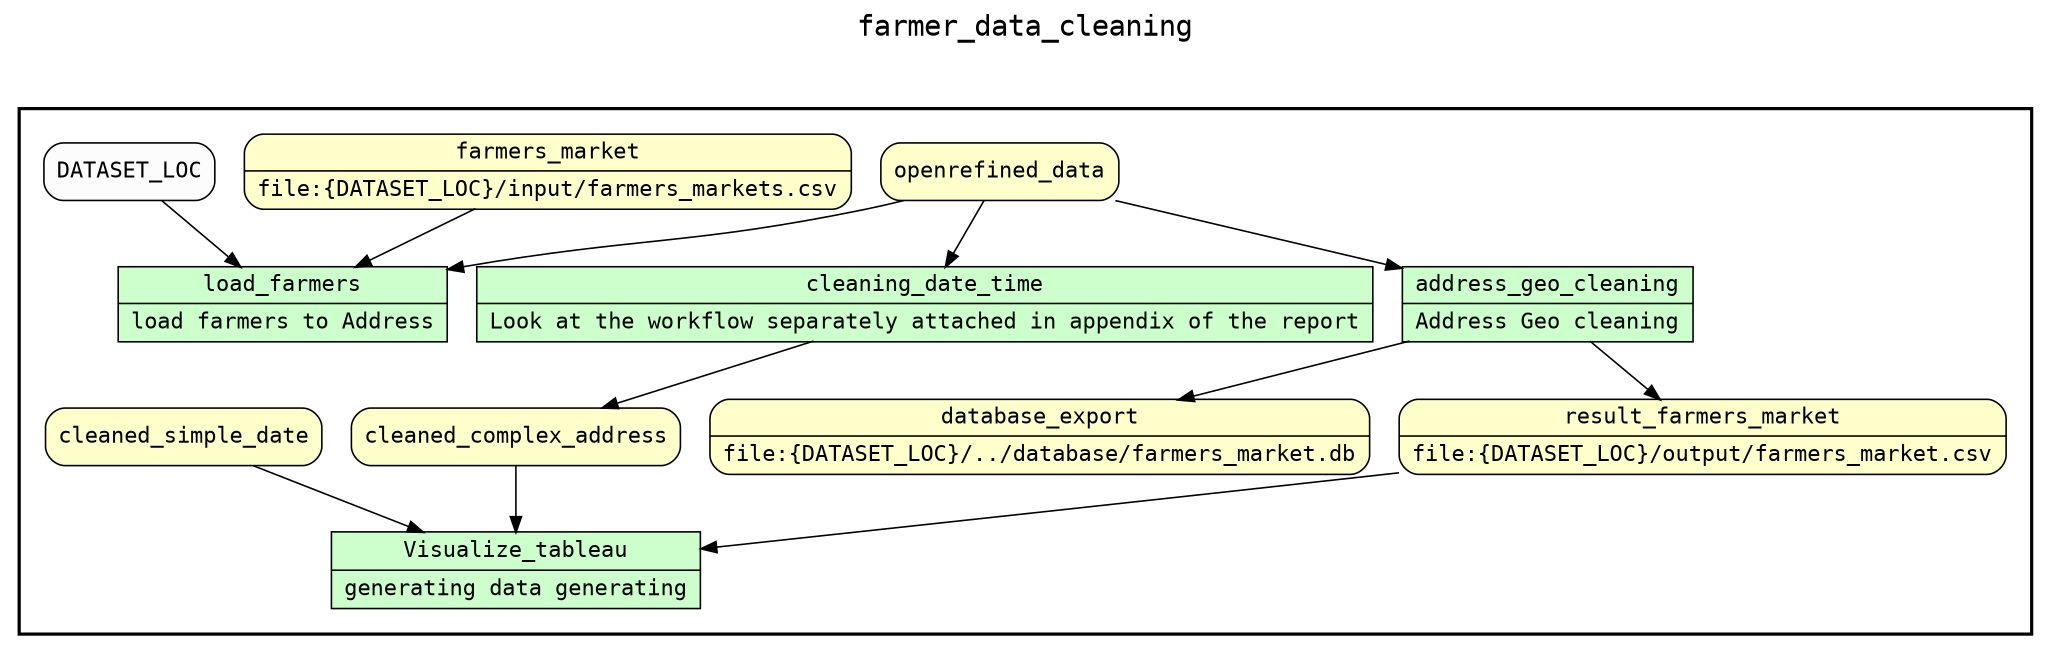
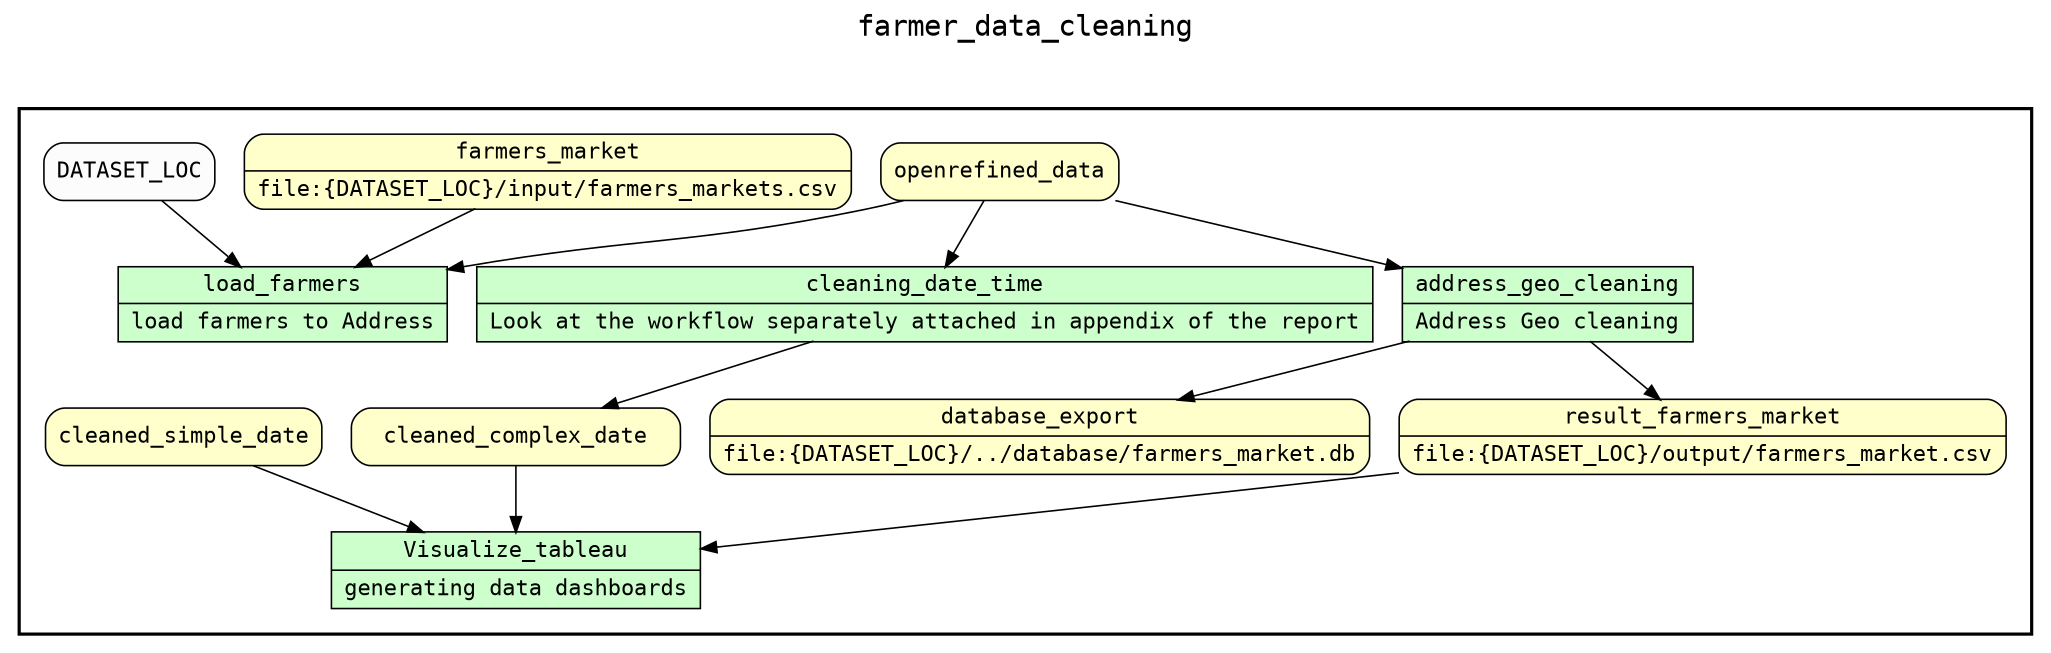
node "cleaned_complex_address": label "cleaned_complex_address" -> "cleaned_complex_date"
node "Visualize_tableau": text "generating data generating" -> "generating data dashboards"
